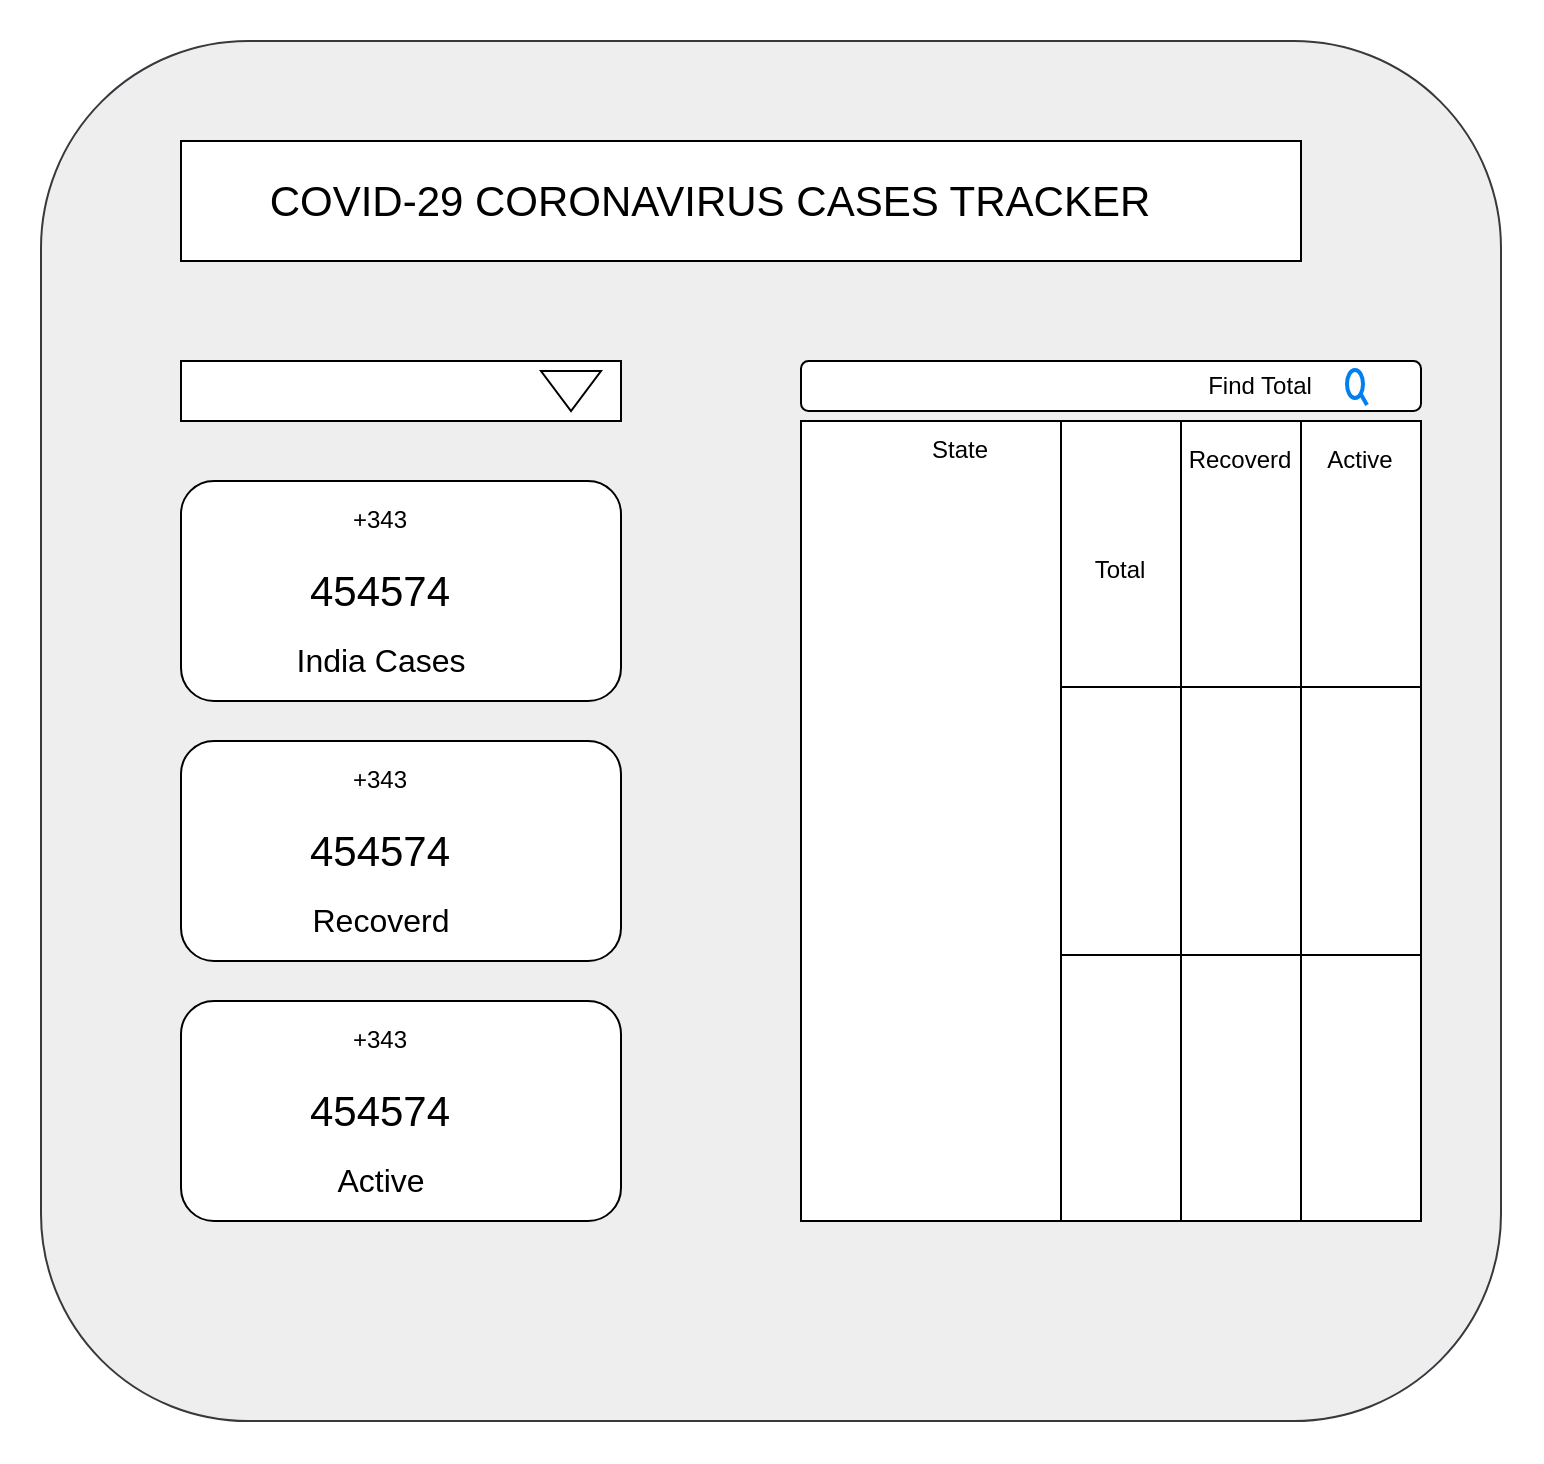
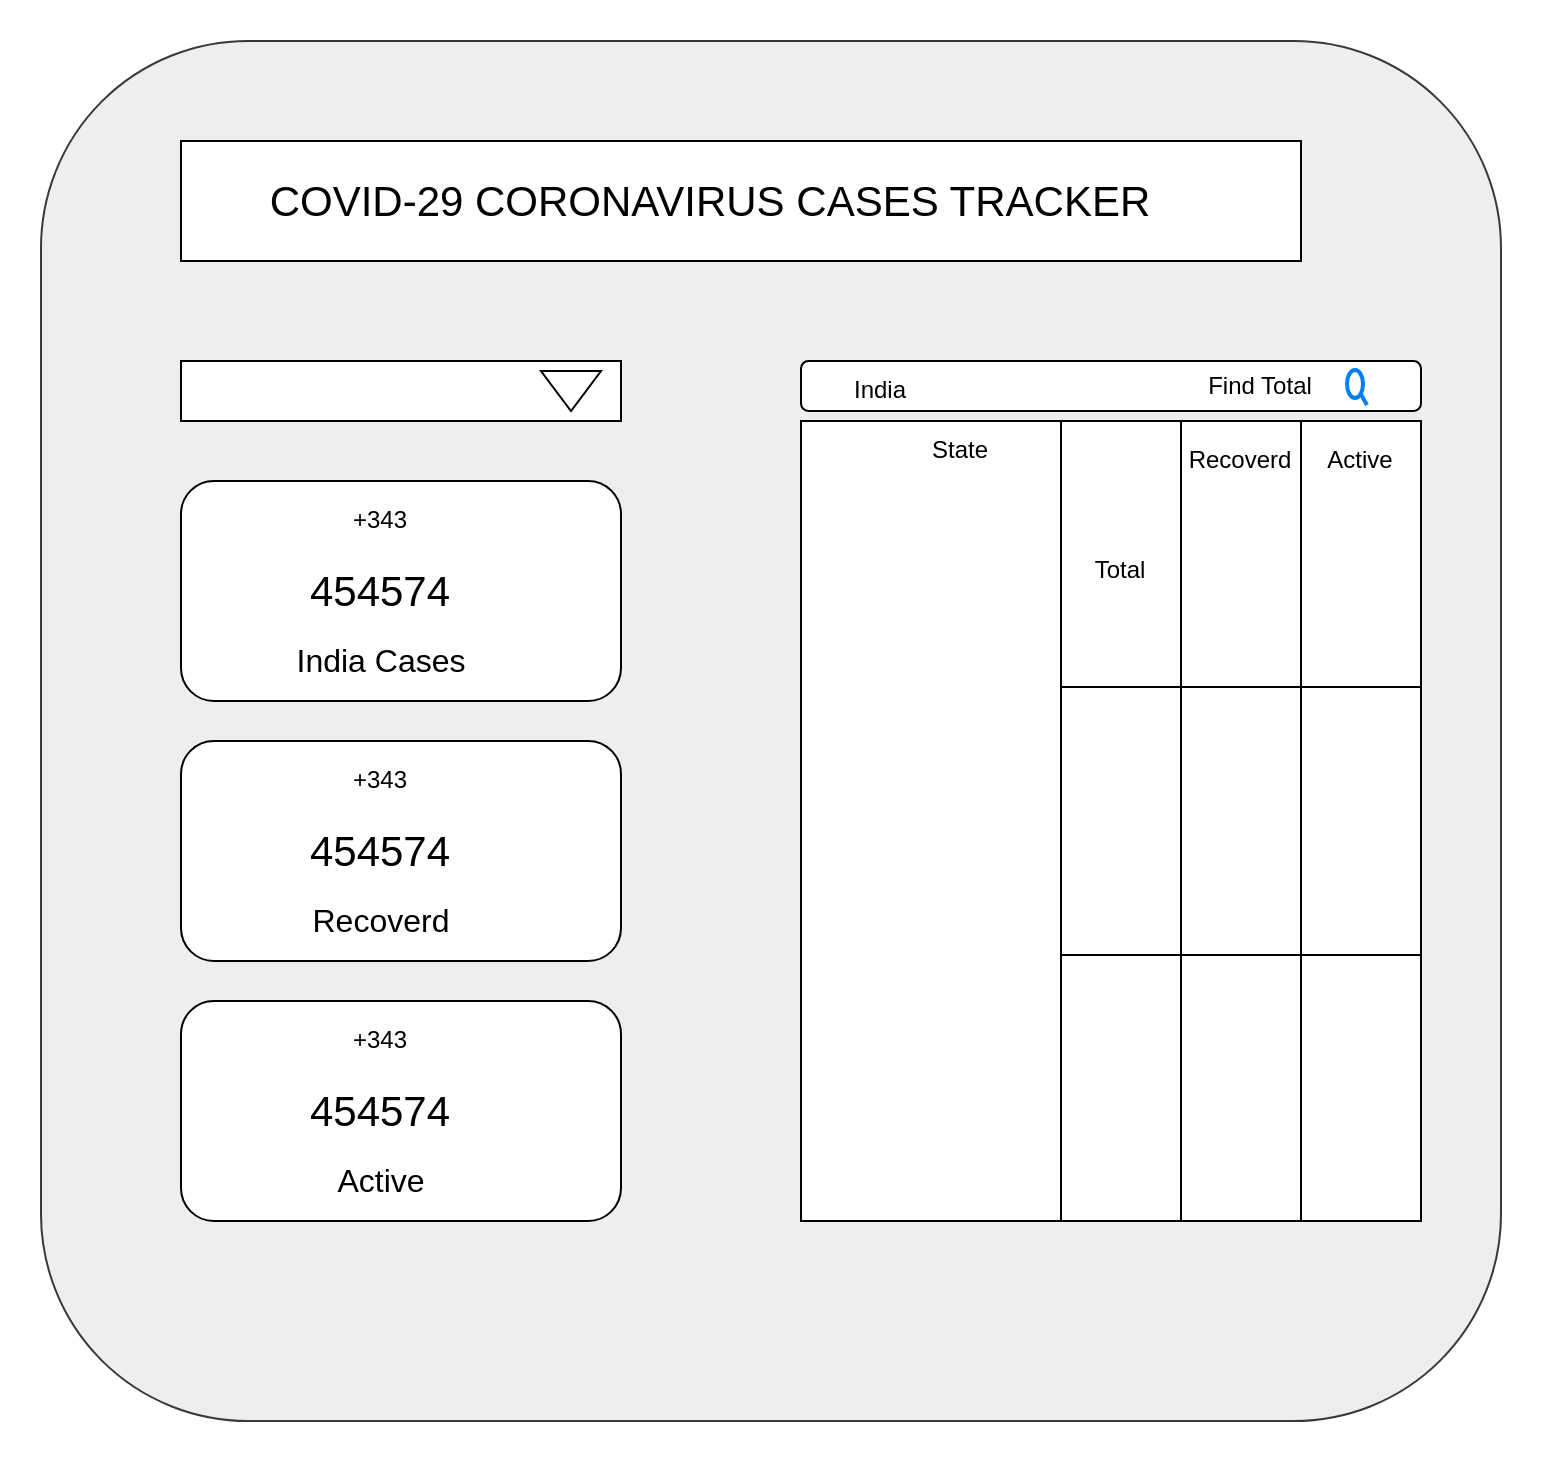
node "India": added
